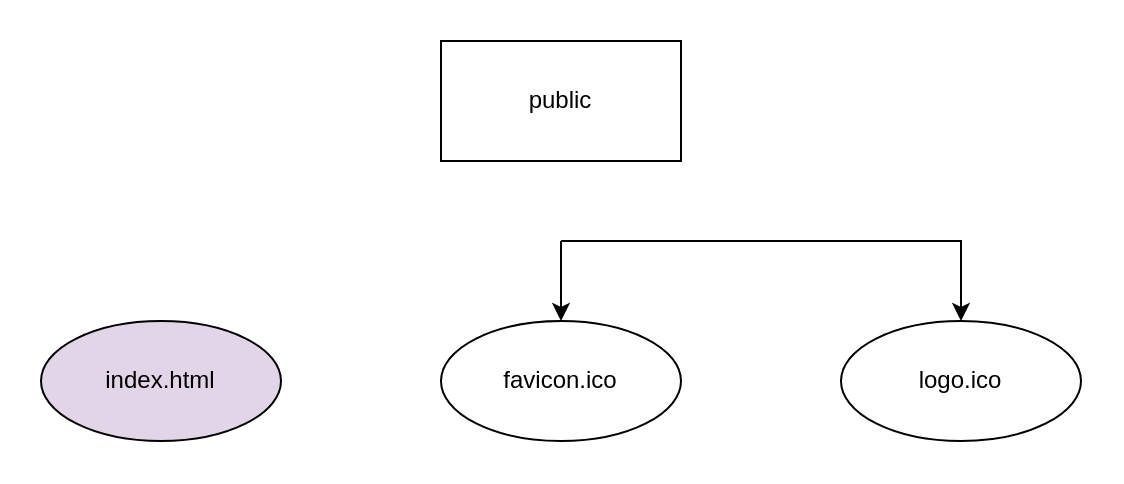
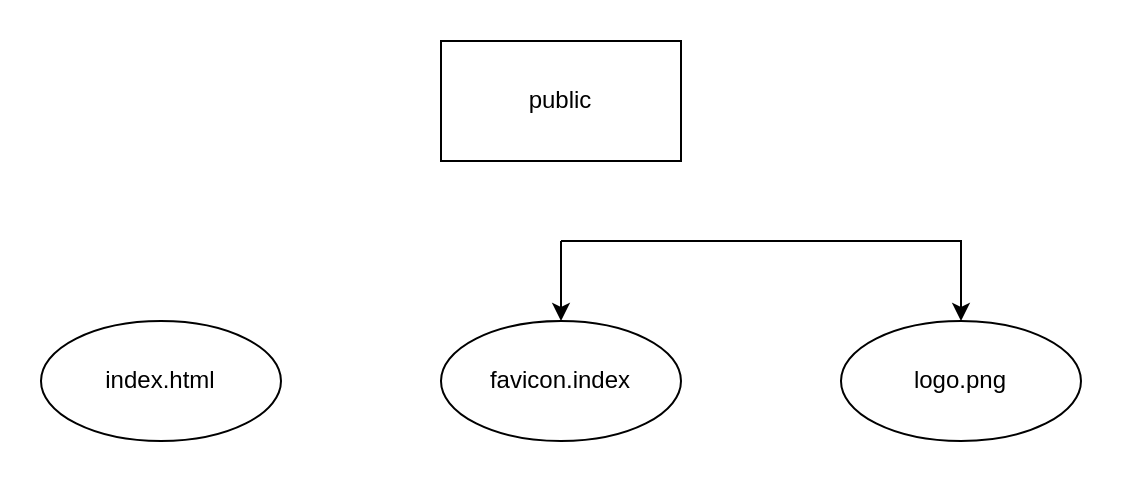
node "index.html": fillcolor #e1d5e7 -> #ffffff
node "favicon.ico": label "favicon.ico" -> "favicon.index"
node "logo.ico": label "logo.ico" -> "logo.png"
